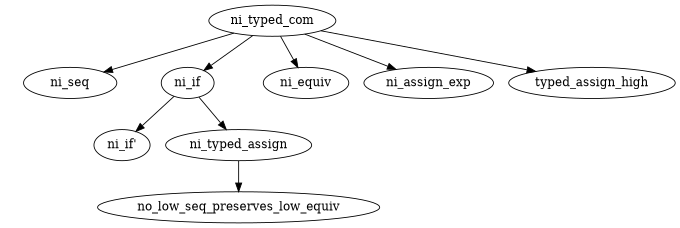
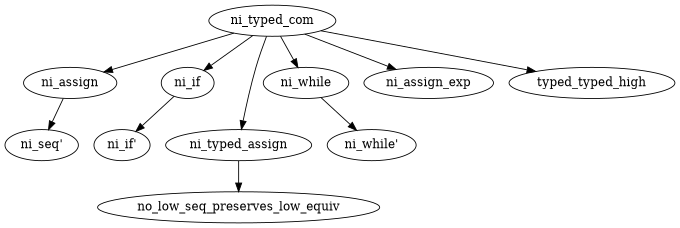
node "ni_seq": label "ni_seq" -> "ni_assign"
node "ni_equiv": label "ni_equiv" -> "ni_while"
node "typed_assign_high": label "typed_assign_high" -> "typed_typed_high"
edge "ni_if" -> "ni_typed_assign": now "ni_typed_com" -> "ni_typed_assign"
node "ni_seq'": added
node "ni_while'": added
